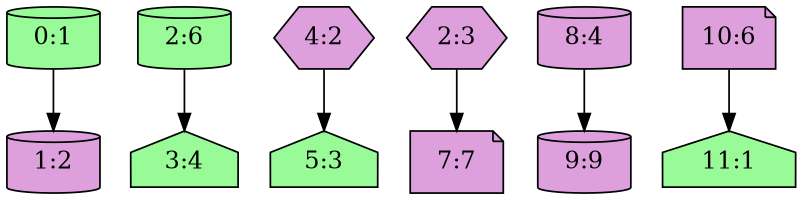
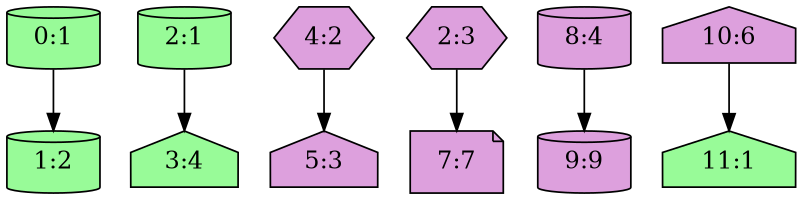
node "2:6": label "2:6" -> "2:1"
node "10:6": shape note -> house
node "1:2": fillcolor plum -> palegreen
node "5:3": fillcolor palegreen -> plum
